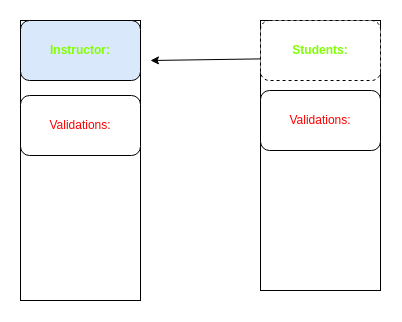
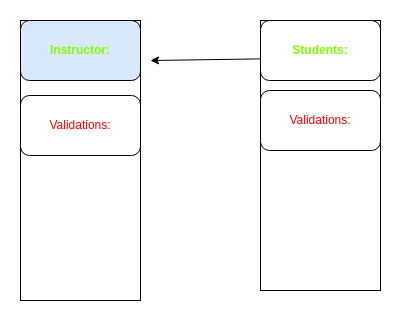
node "Students:": style dashed -> solid
